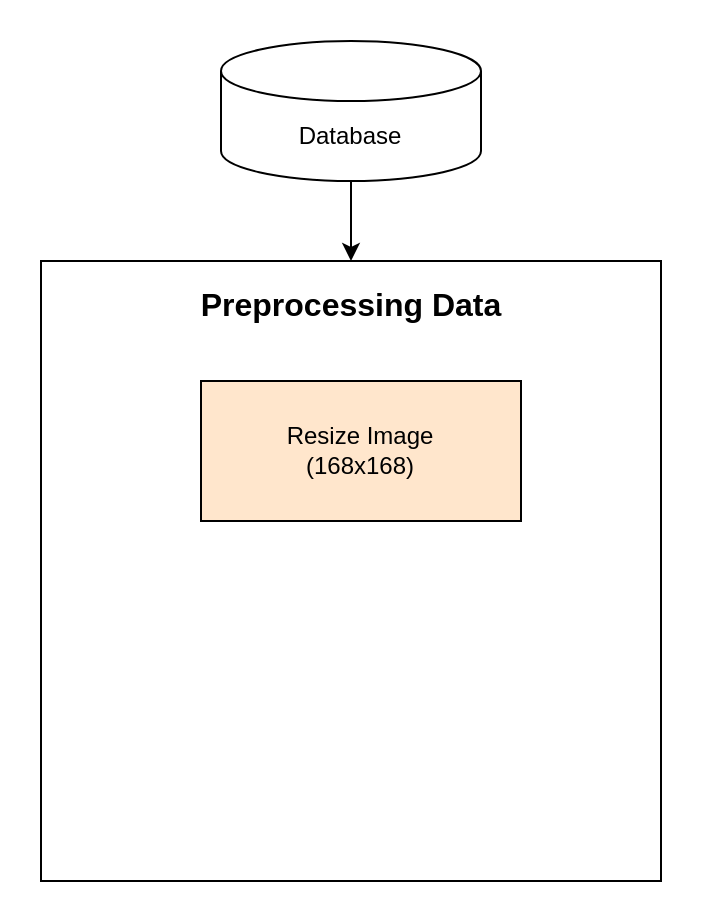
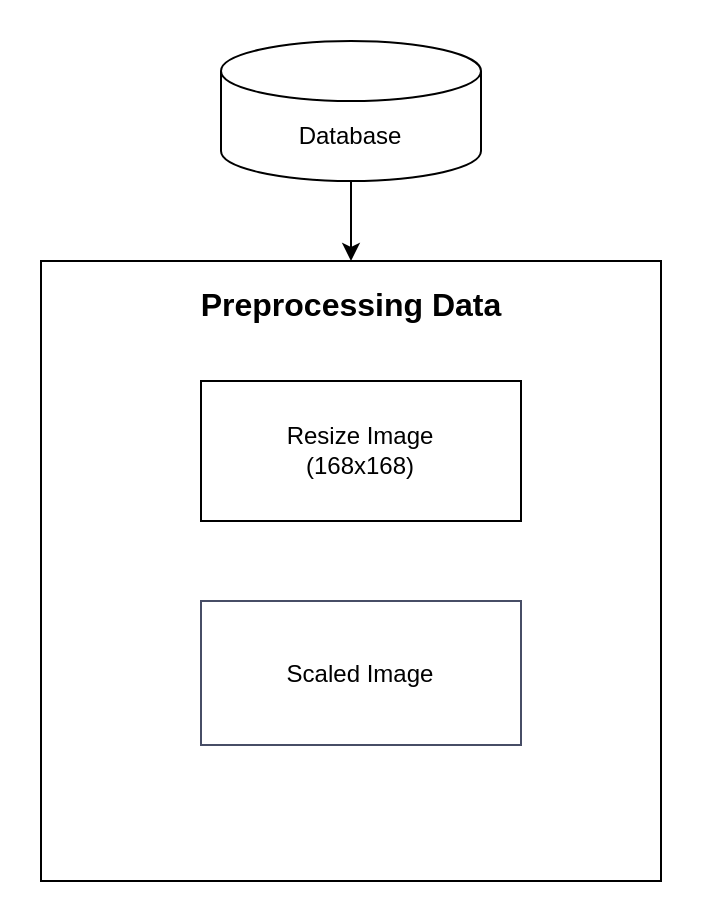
node "Resize Image (168x168)": fillcolor #ffe6cc -> #ffffff
node "Scaled Image": added
